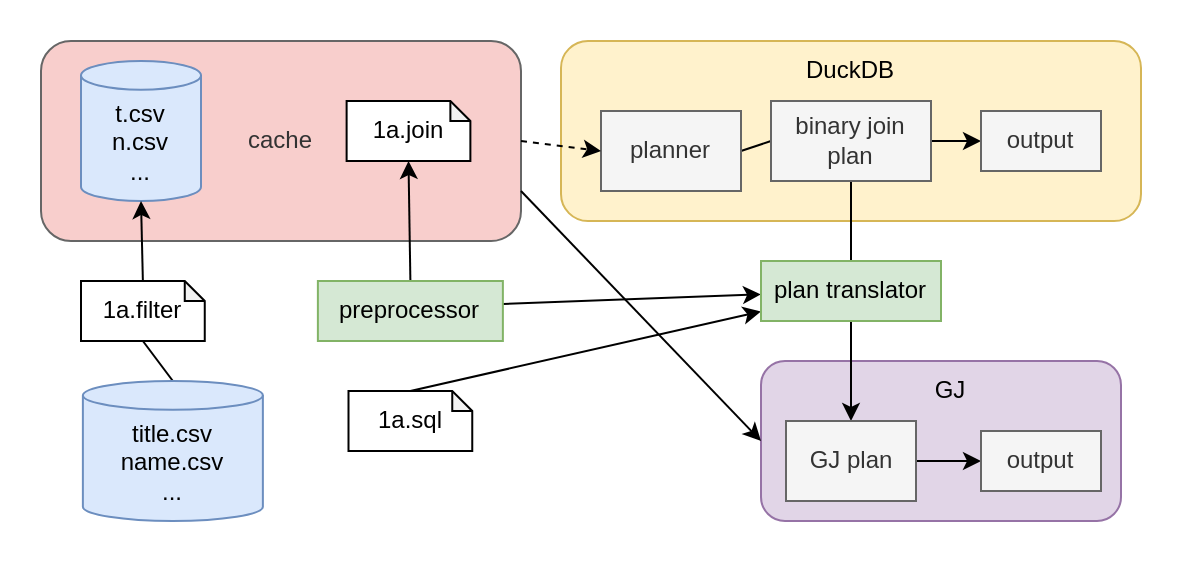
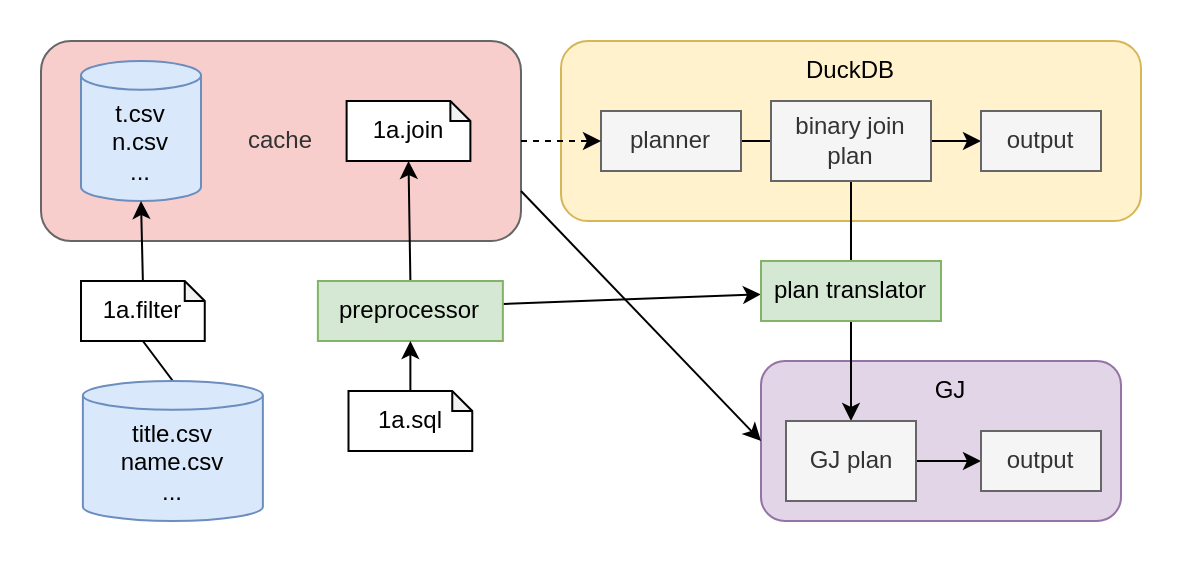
node "planner": size 140x80 -> 140x60
edge "1a.sql" -> "plan translator": now "1a.sql" -> "preprocessor"
